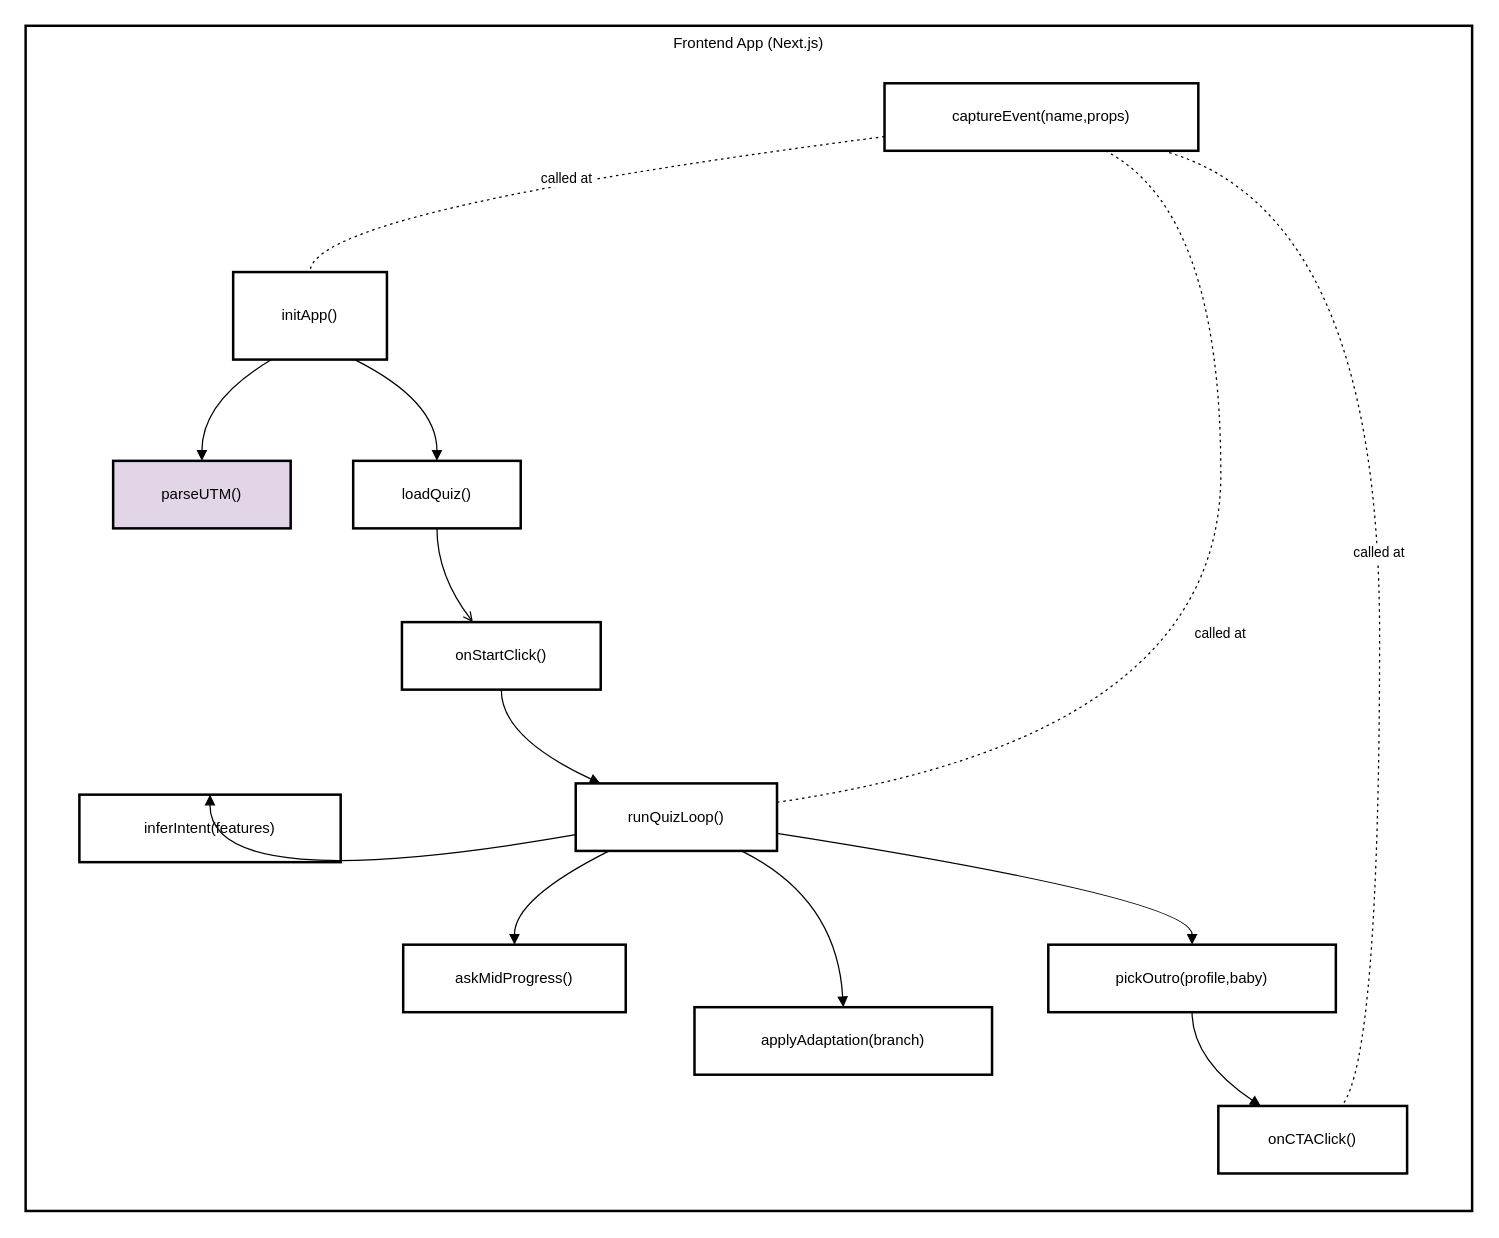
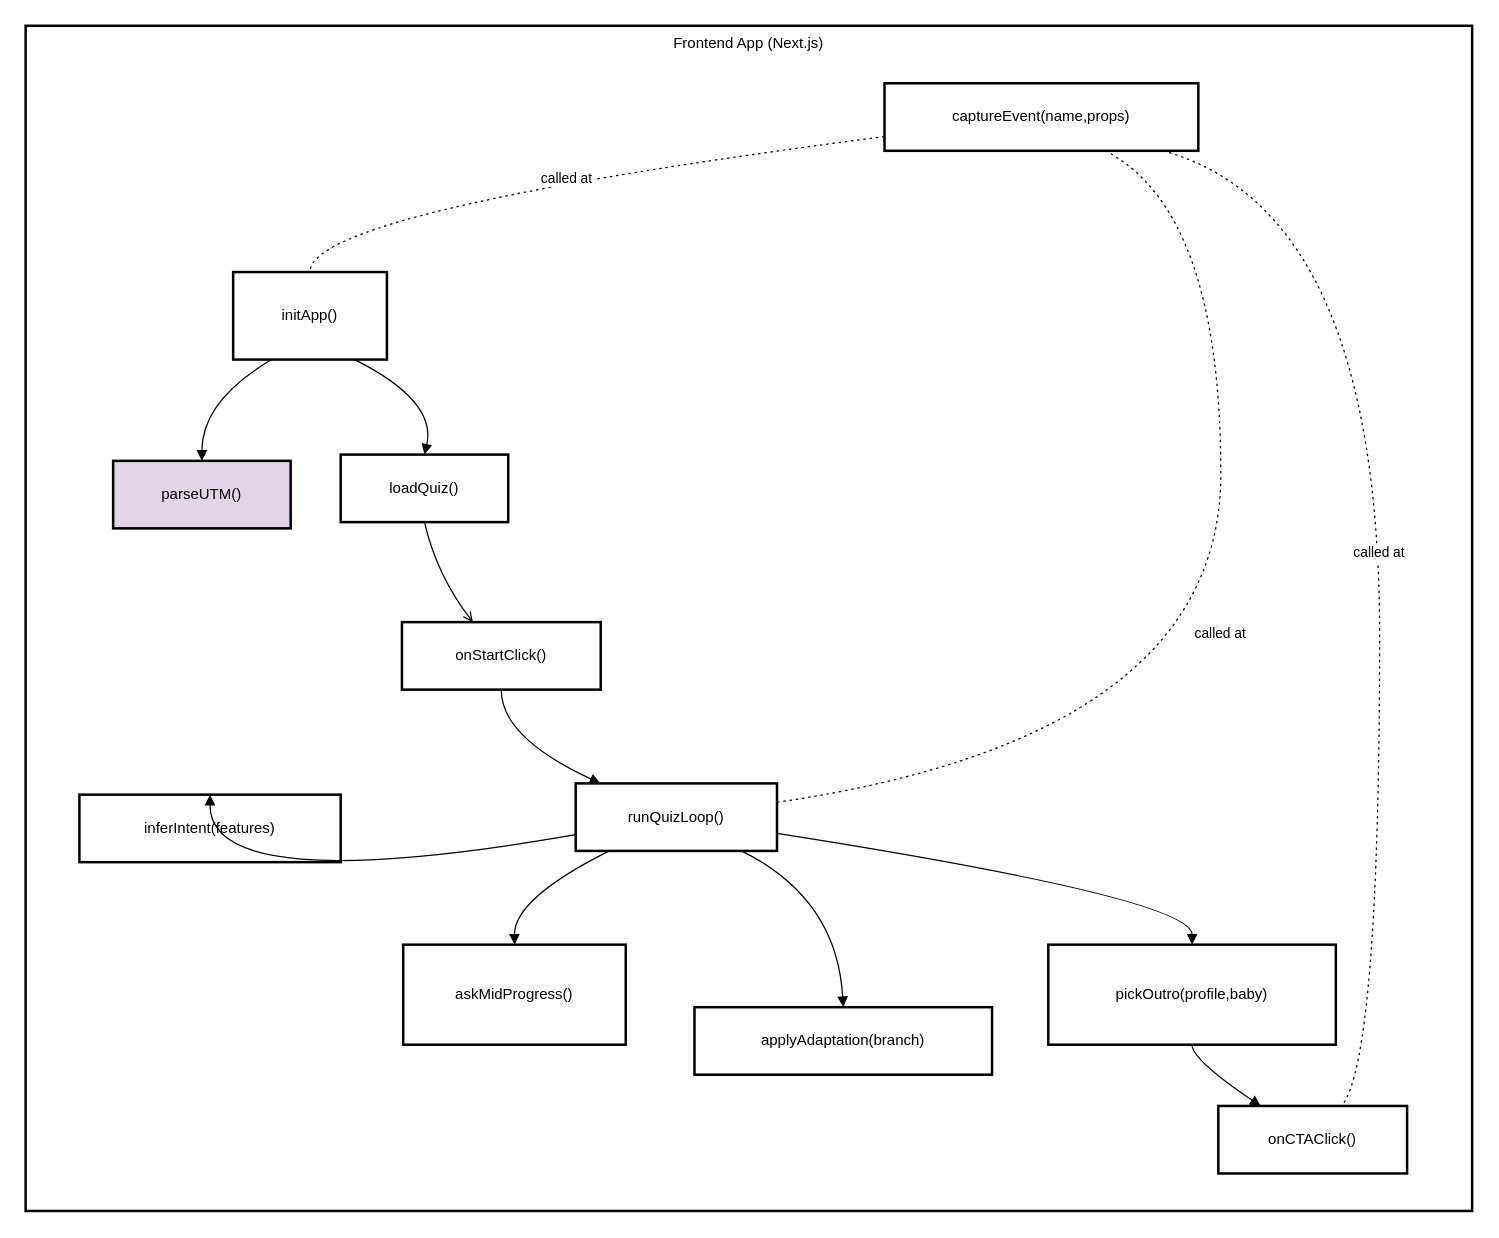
node "loadQuiz()": moved (437, 494) -> (424, 488)
node "askMidProgress()": size 223x68 -> 223x100
node "pickOutro(profile,baby)": size 288x68 -> 288x100
